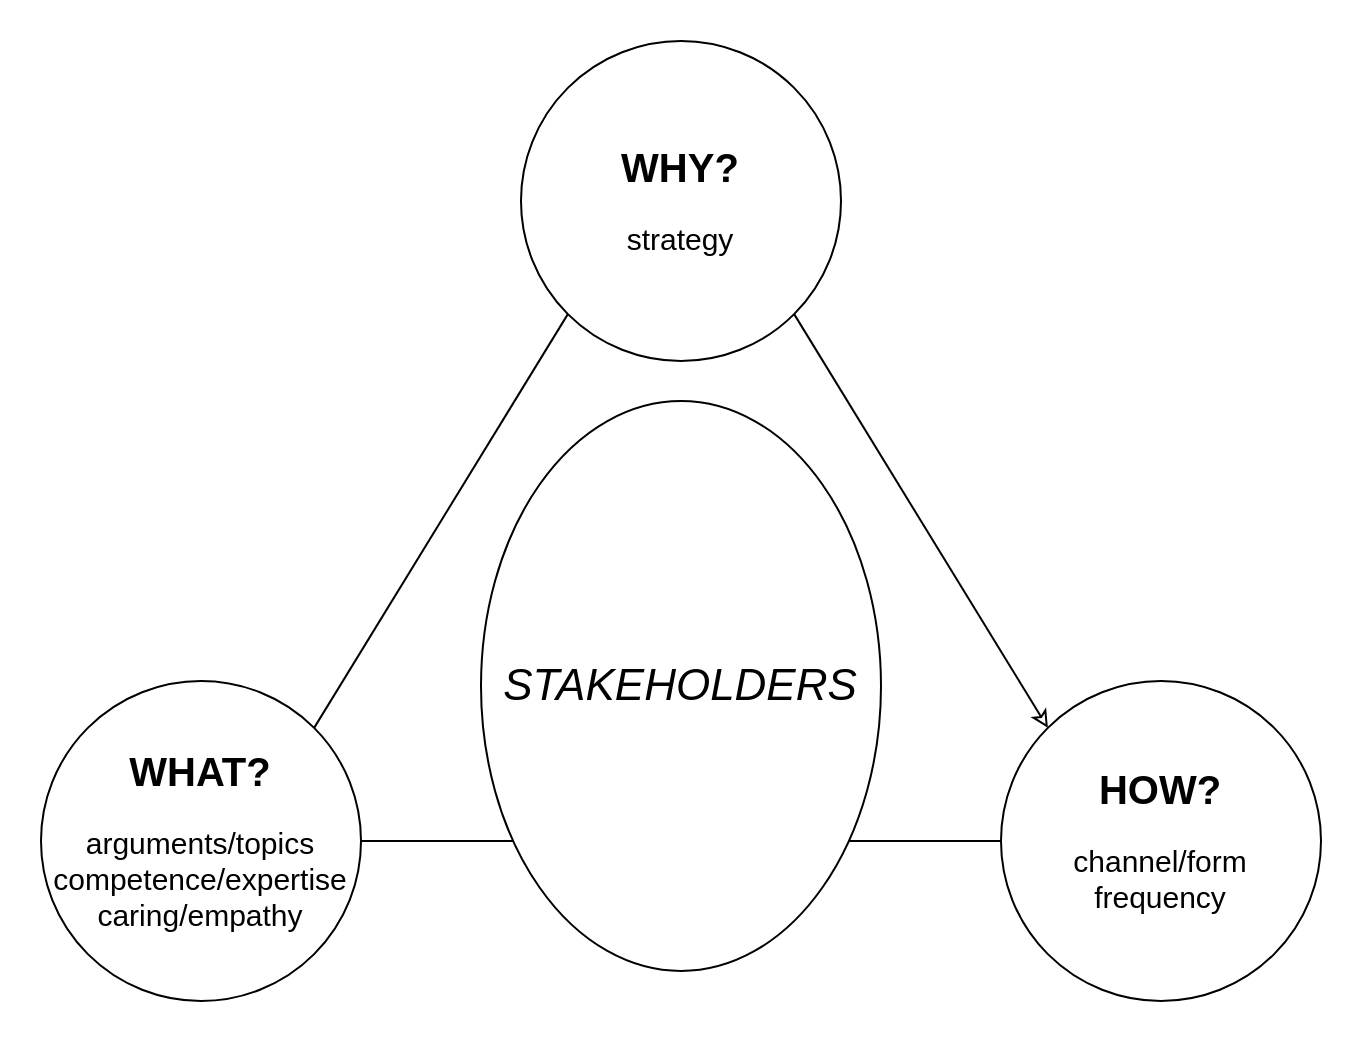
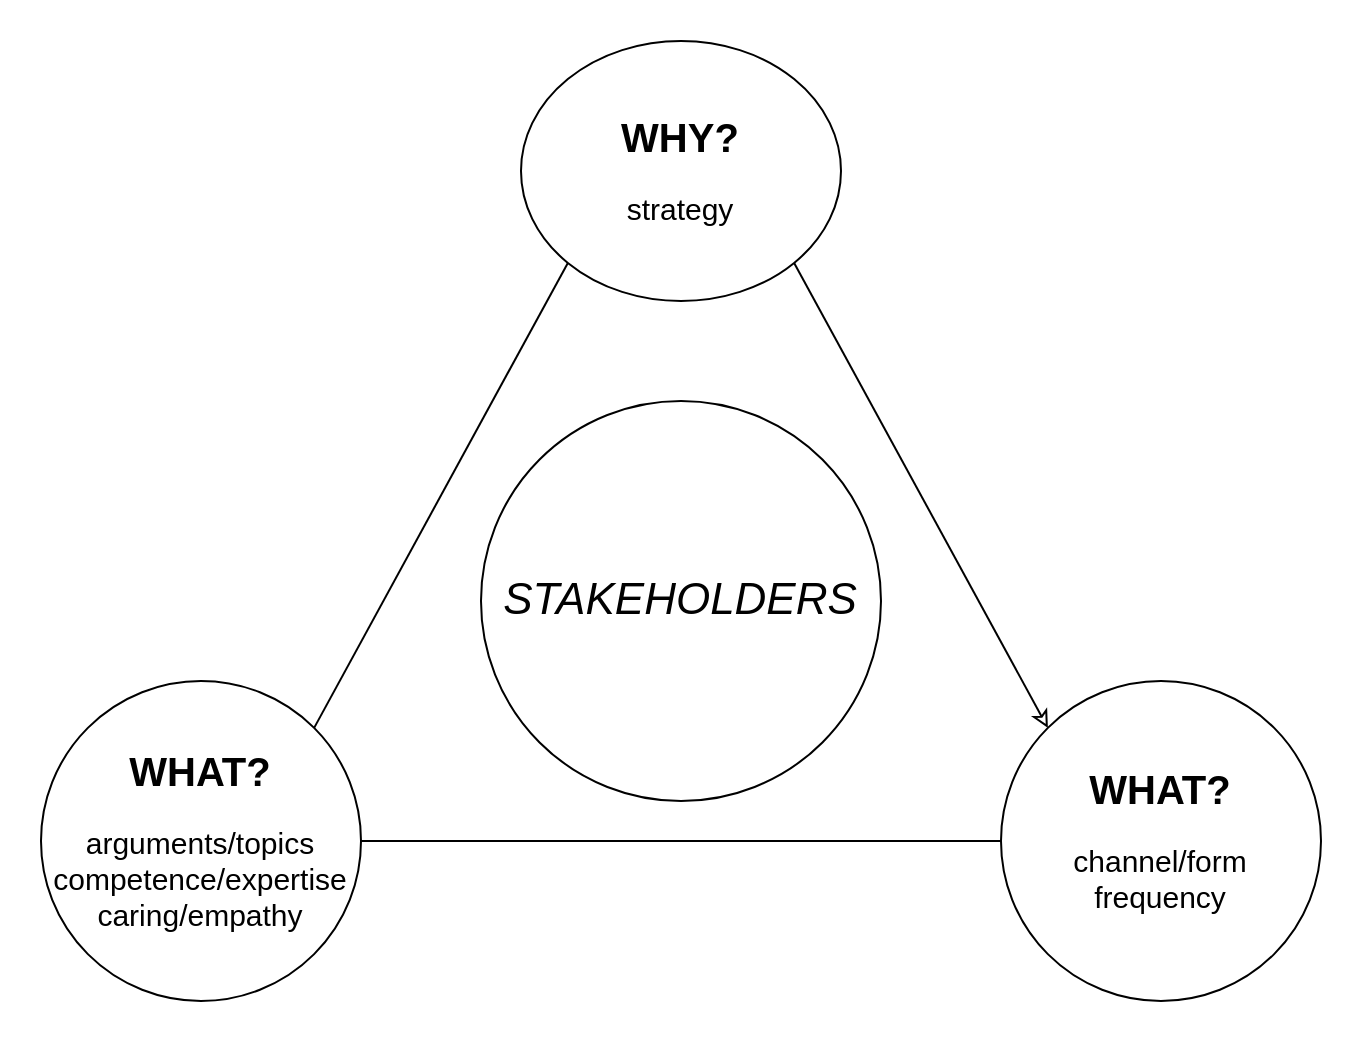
node "WHY? strategy": size 320x320 -> 320x260
node "STAKEHOLDERS": size 400x570 -> 400x400
node "HOW? channel/form frequency": label "HOW? channel/form frequency" -> "WHAT? channel/form frequency"
